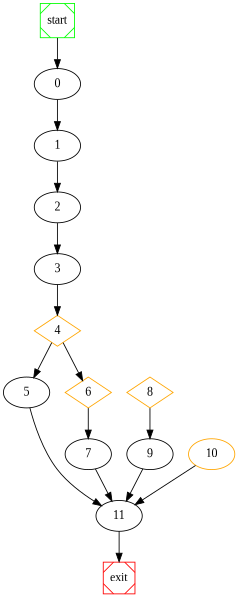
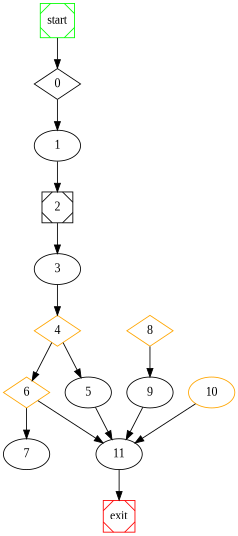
node "0": shape ellipse -> diamond
node "2": shape ellipse -> Msquare
edge "7" -> "11": now "6" -> "11"
